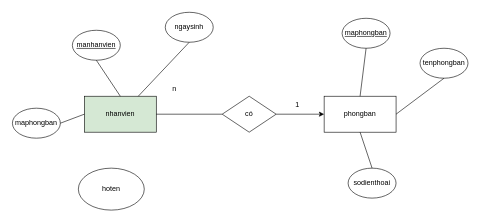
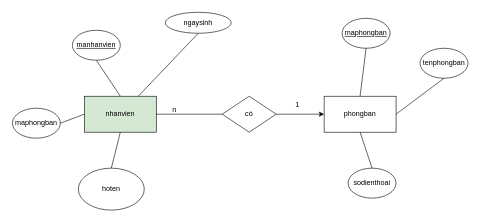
node "ngaysinh": size 48x30 -> 66x21
node "n": moved (174, 89) -> (174, 110)
edge "nhanvien" -- "hoten": added
